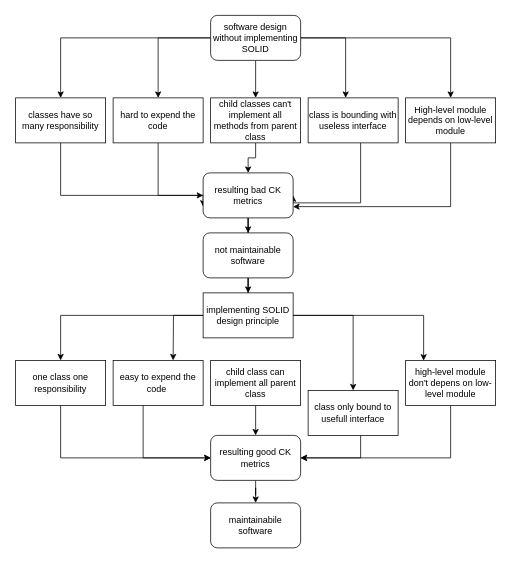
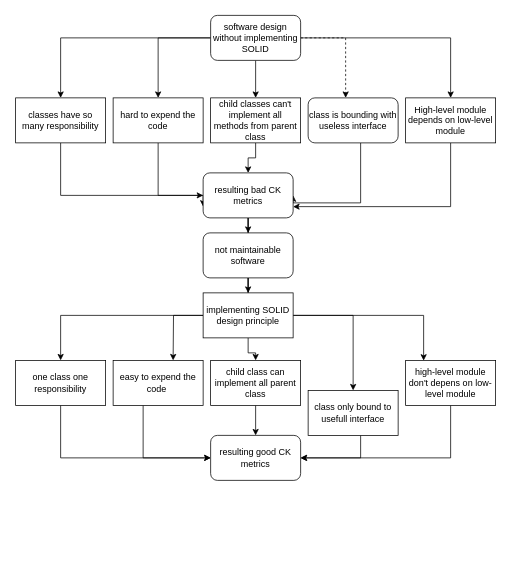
edge "software design without implementing SOLID" -> "class is bounding with useless interface": style solid -> dashed
node "class is bounding with useless interface": shape rectangle -> rounded rectangle
edge "implementing SOLID design principle" -> "child class can implement all parent class": added
edge "resulting good CK metrics" -> "maintainabile software": removed
node "maintainabile software": removed
